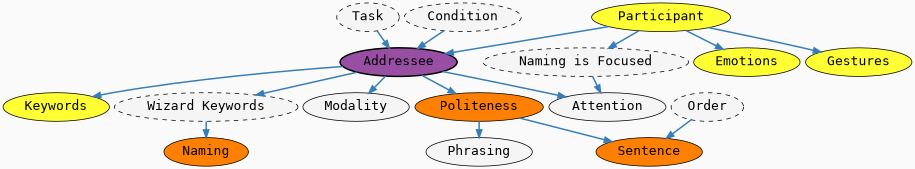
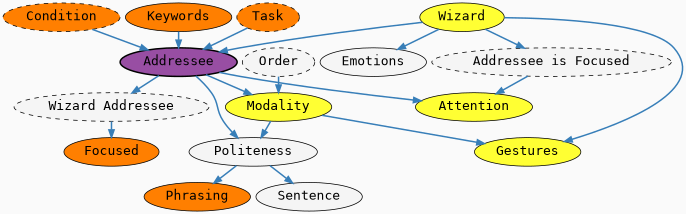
node "Task": fillcolor #f5f5f5 -> #ff7f00
node "Condition": fillcolor #f5f5f5 -> #ff7f00
node "Participant": label "Participant" -> "Wizard"
node "Naming is Focused": label "Naming is Focused" -> "Addressee is Focused"
node "Emotions": fillcolor #ffff33 -> #f5f5f5
edge "Addressee" -> "Keywords": reversed
node "Keywords": fillcolor #ffff33 -> #ff7f00
node "Wizard Keywords": label "Wizard Keywords" -> "Wizard Addressee"
node "Modality": fillcolor #f5f5f5 -> #ffff33
node "Politeness": fillcolor #ff7f00 -> #f5f5f5
node "Attention": fillcolor #f5f5f5 -> #ffff33
edge "Modality" -> "Politeness": added
edge "Order" -> "Sentence": now "Order" -> "Modality"
edge "Modality" -> "Gestures": added
node "Naming": label "Naming" -> "Focused"
node "Phrasing": fillcolor #f5f5f5 -> #ff7f00
node "Sentence": fillcolor #ff7f00 -> #f5f5f5
